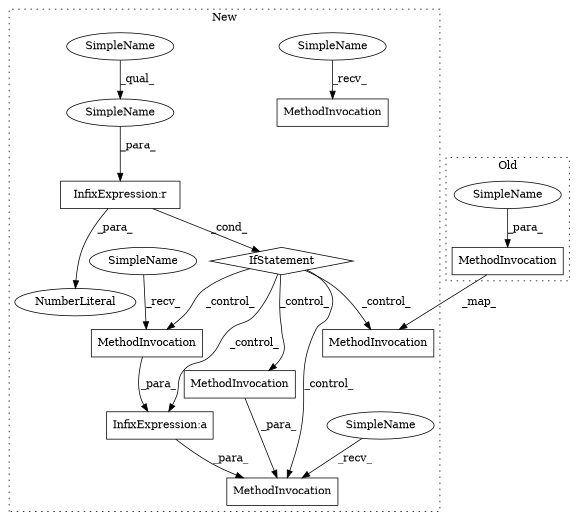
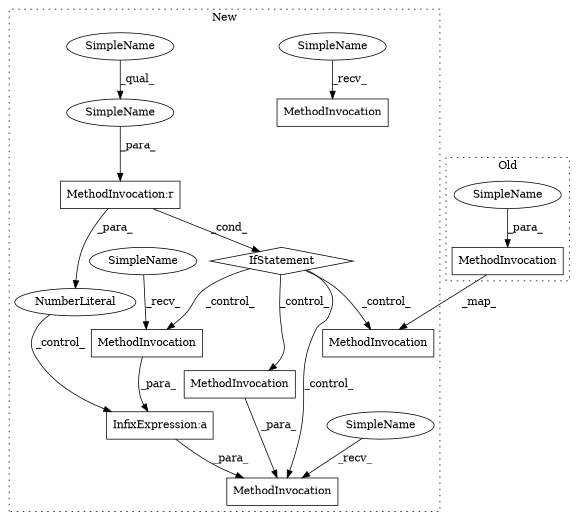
node "InfixExpression:r": label "InfixExpression:r" -> "MethodInvocation:r"
edge "IfStatement" -> "InfixExpression:a": now "NumberLiteral" -> "InfixExpression:a"
